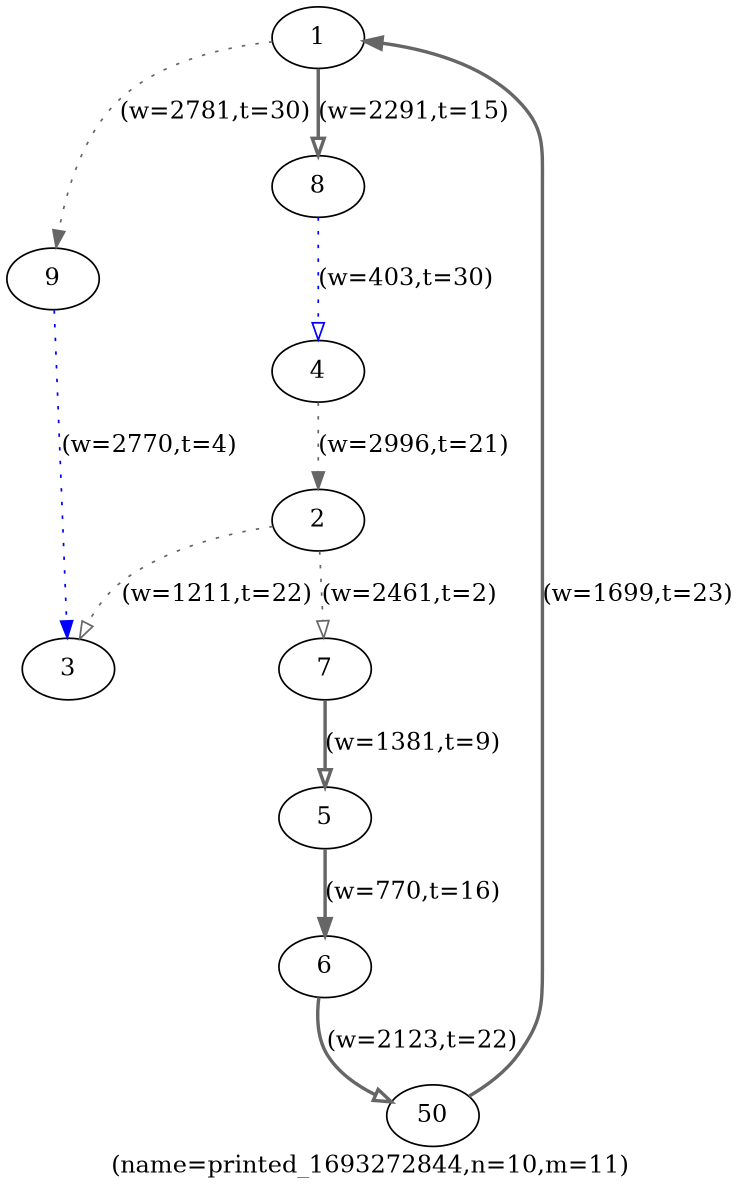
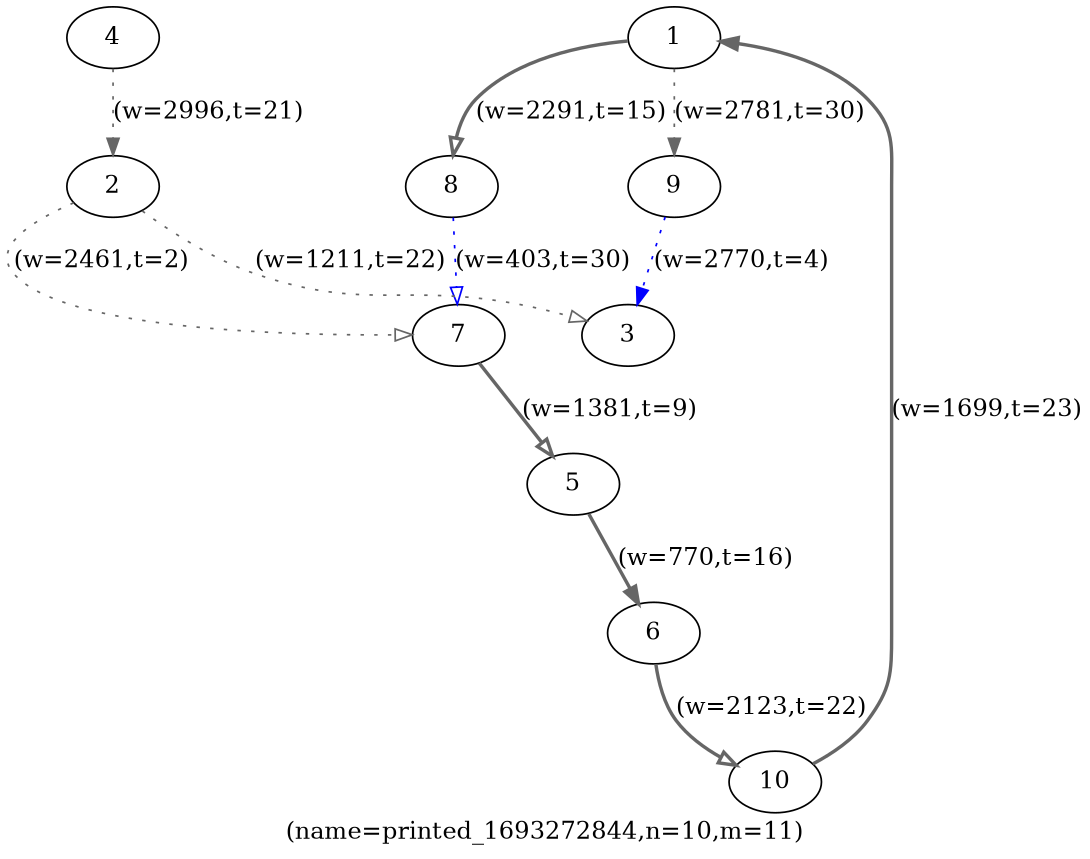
edge "8" -> "4": now "8" -> "7"
node "50": label "50" -> "10"
